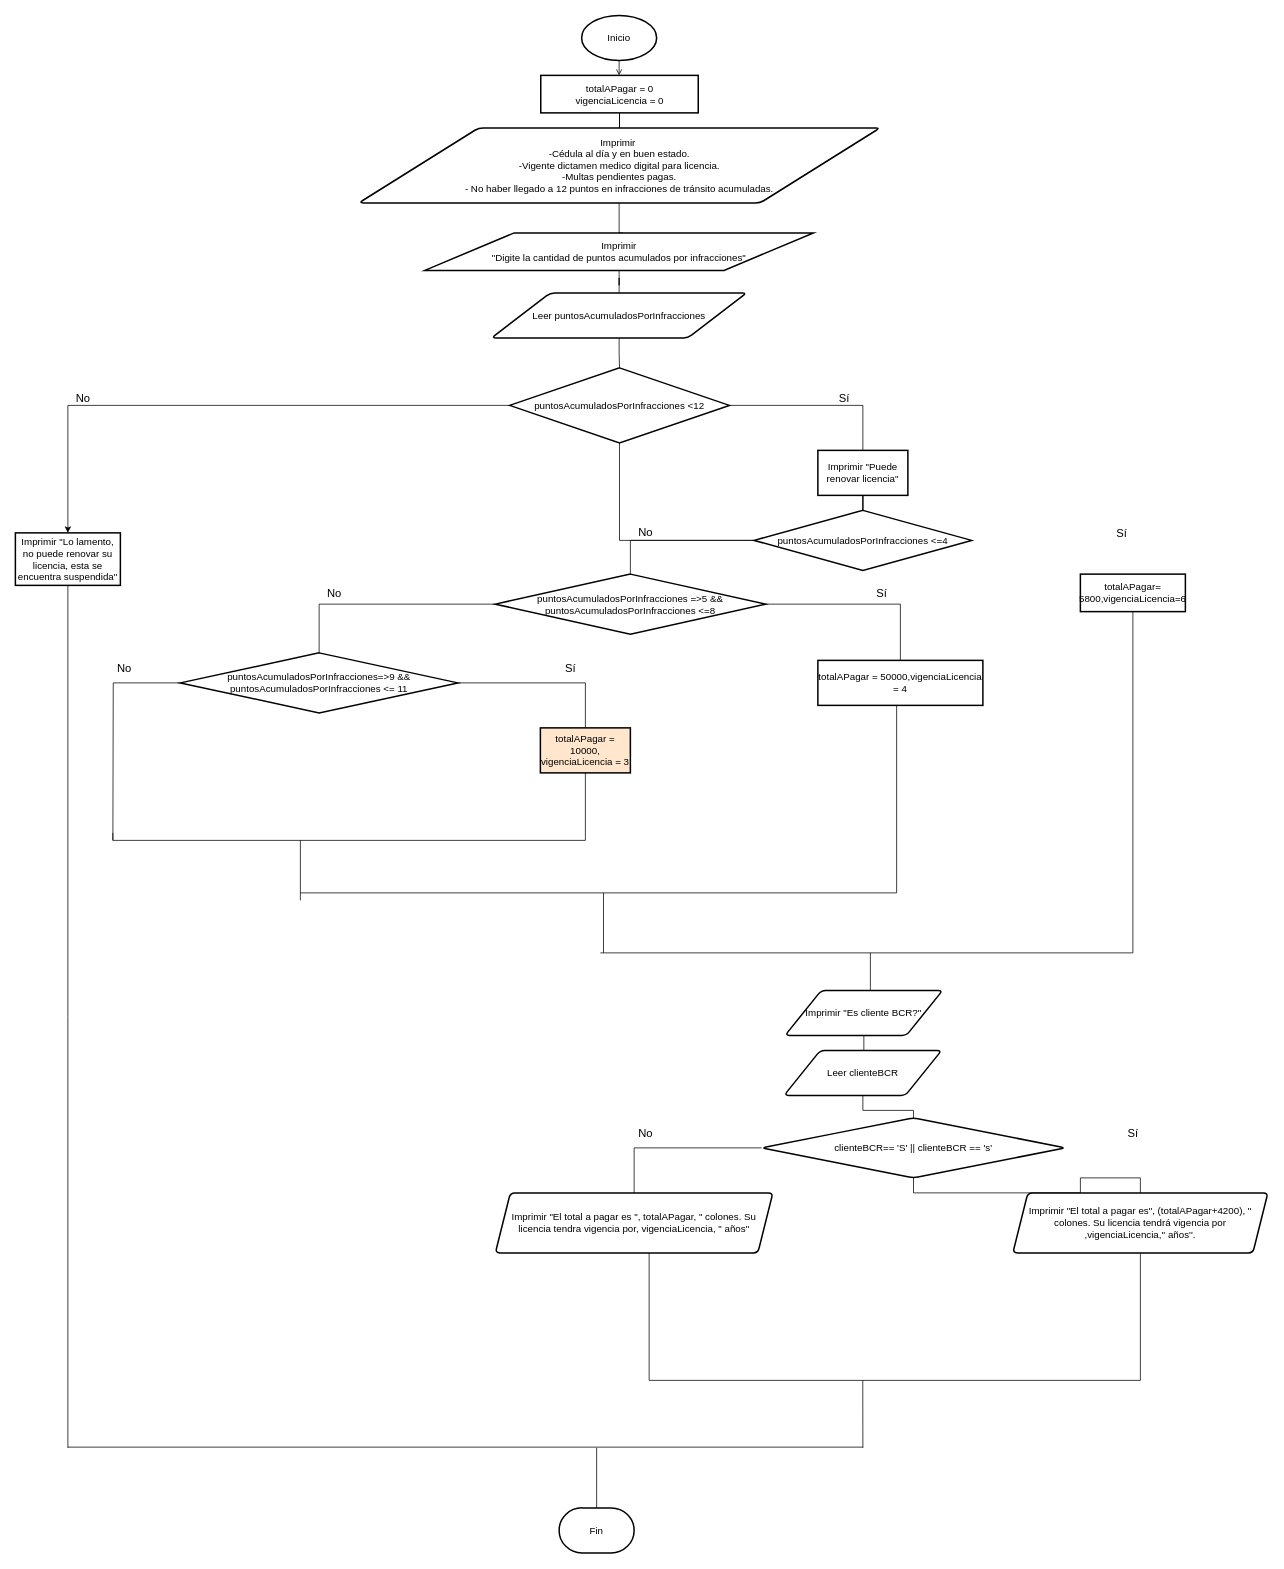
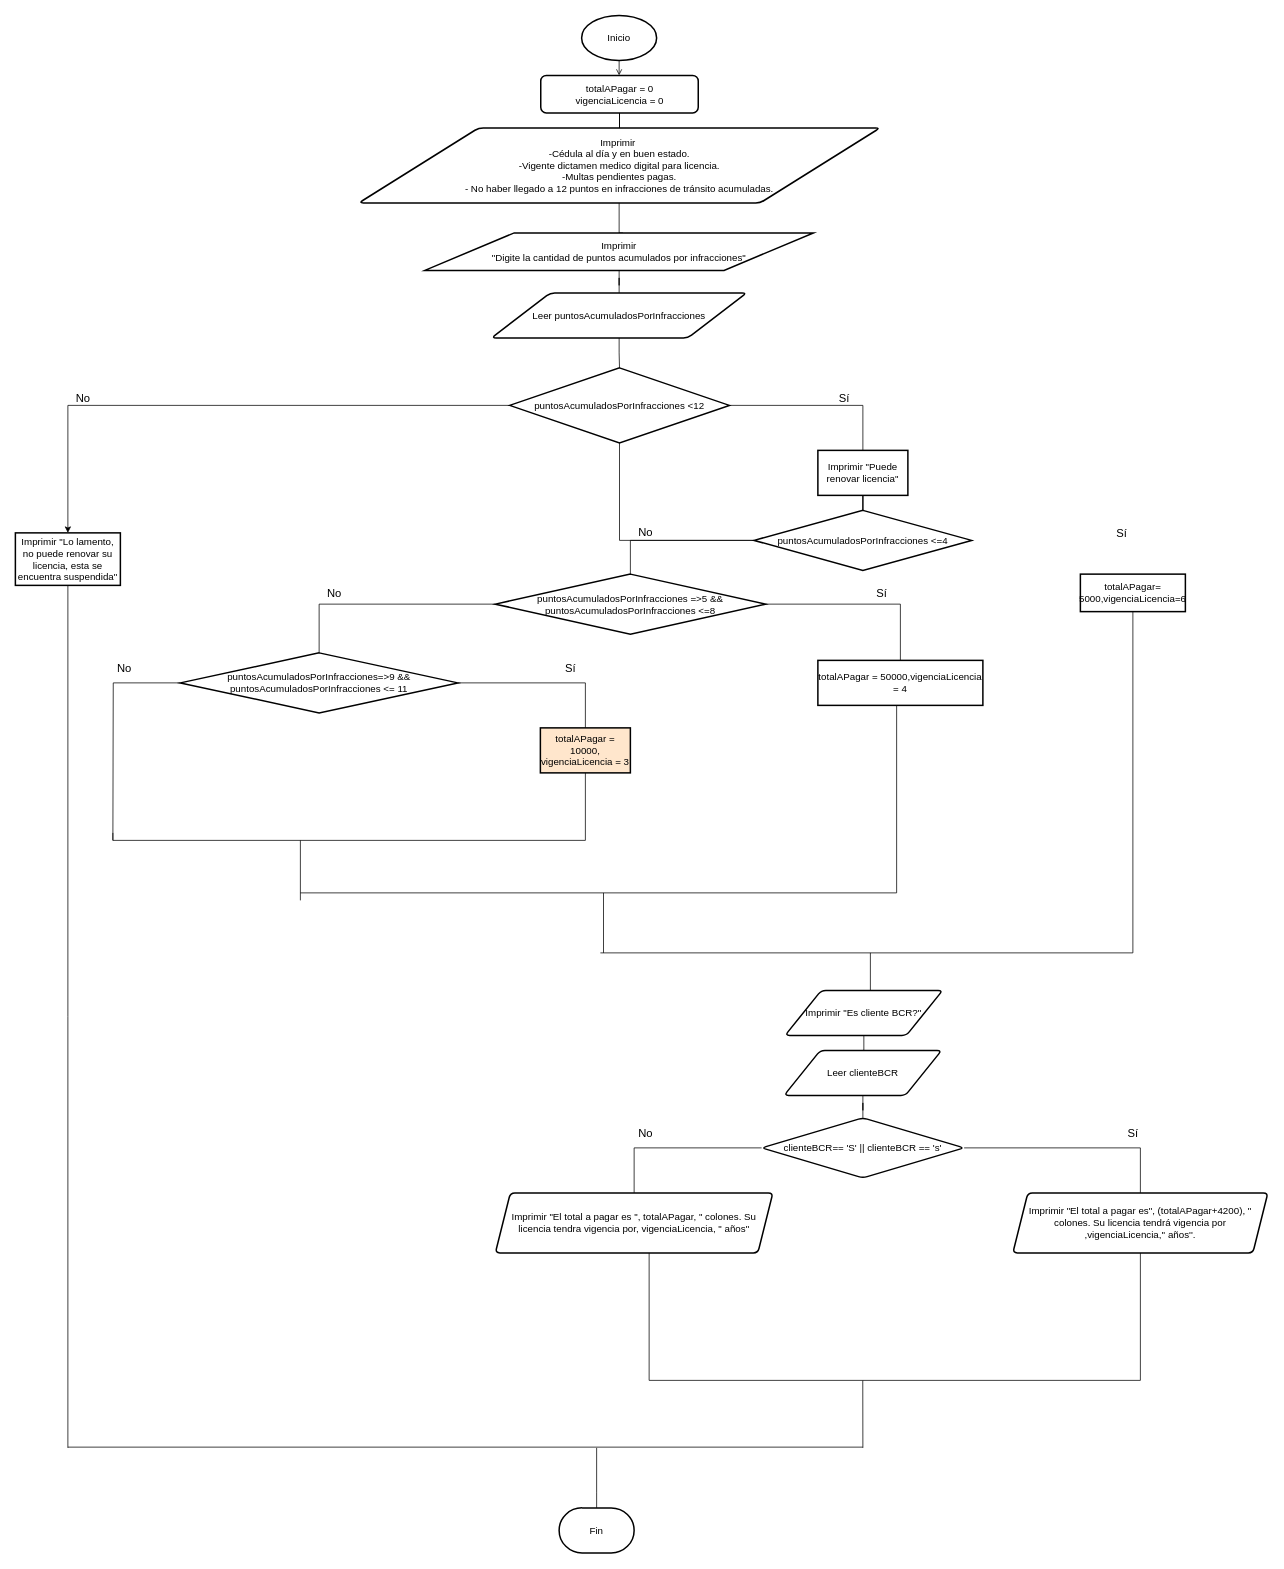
node "totalAPagar = 0 vigenciaLicencia = 0": shape rectangle -> rounded rectangle
node "totalAPagar= 5800,vigenciaLicencia=6": label "totalAPagar= 5800,vigenciaLicencia=6" -> "totalAPagar= 5000,vigenciaLicencia=6"
node "clienteBCR== 'S' || clienteBCR == 's'": size 304x60 -> 203x60
